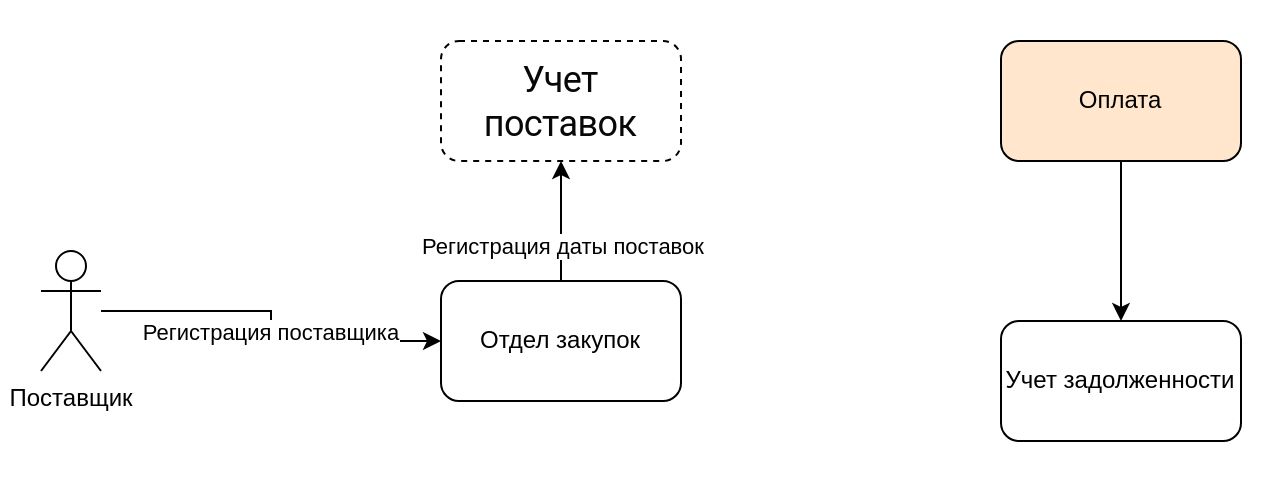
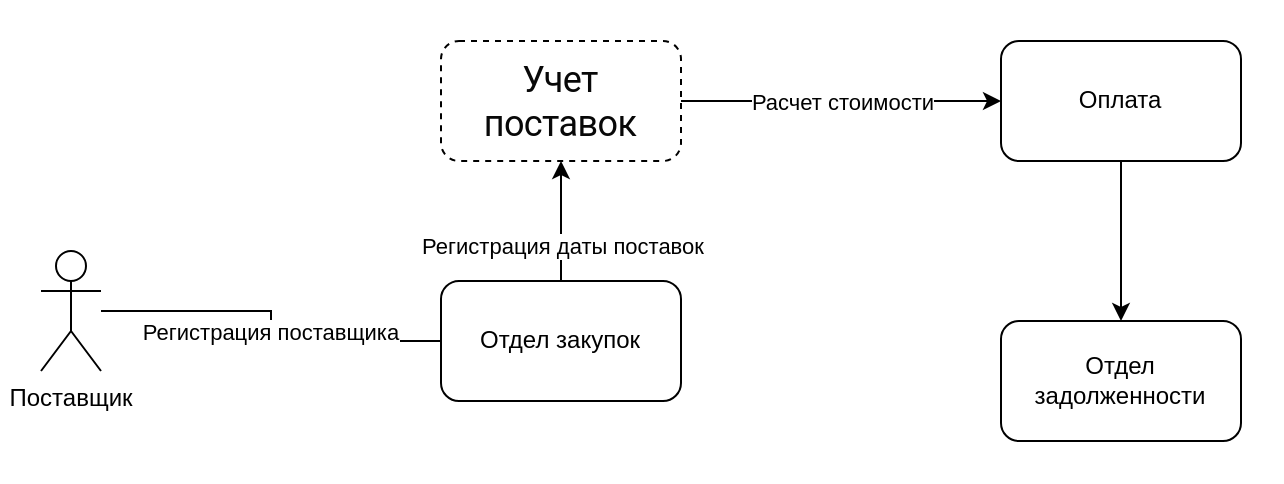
edge "Учет поставок" -> "Оплата": added, label "Расчет стоимости"
node "Оплата": fillcolor #ffe6cc -> #ffffff
edge "Поставщик" -> "Отдел закупок": arrowhead classic -> none
node "Учет задолженности": label "Учет задолженности" -> "Отдел задолженности"
